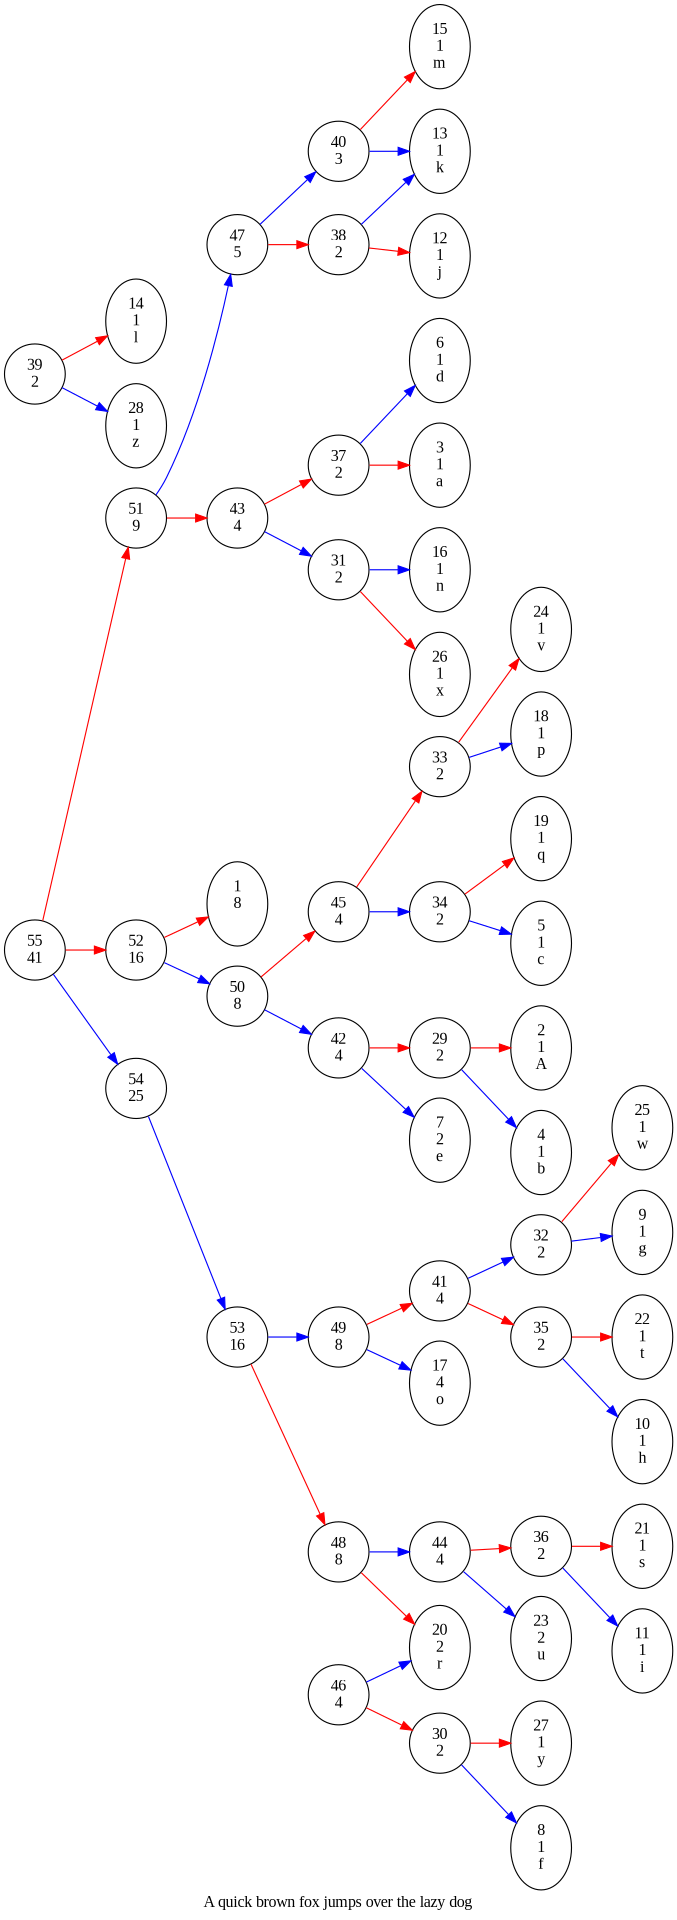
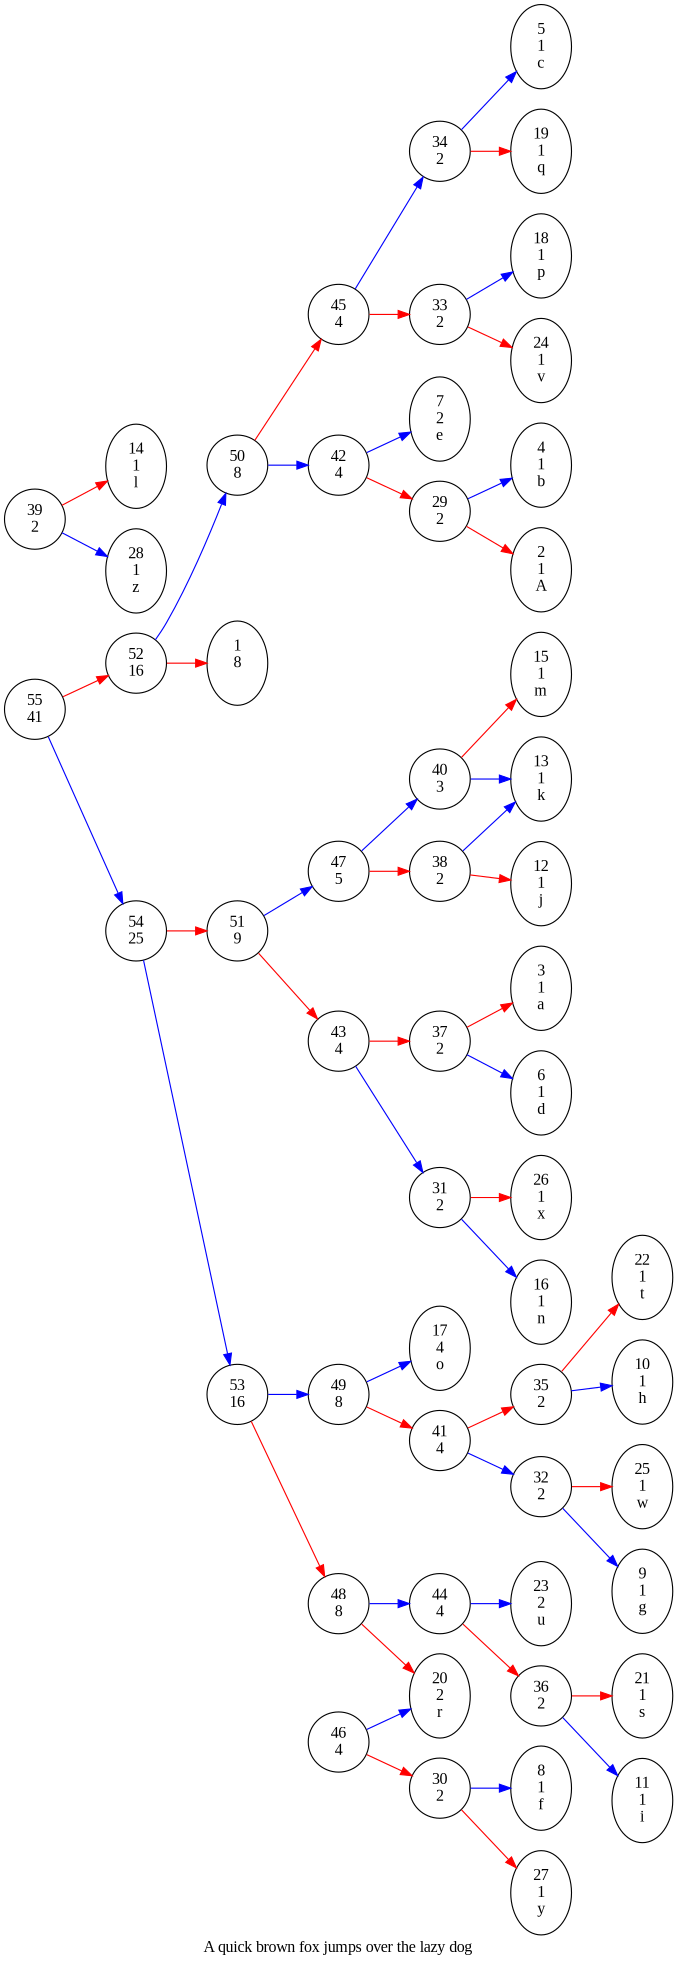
edge "55 41" -> "51 9": now "54 25" -> "51 9"
